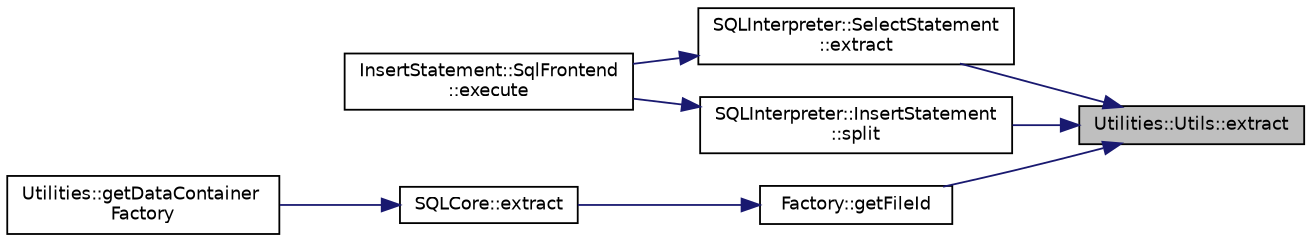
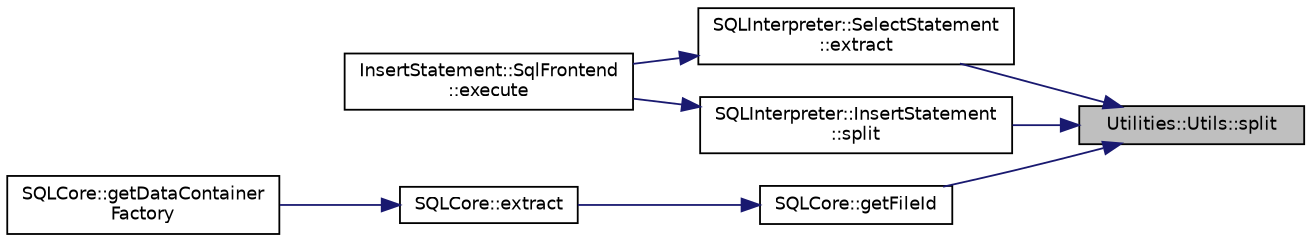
node "Utilities::Utils::extract": label "Utilities::Utils::extract" -> "Utilities::Utils::split"
node "Utilities::getDataContainer Factory": label "Utilities::getDataContainer Factory" -> "SQLCore::getDataContainer Factory"
node "Factory::getFileId": label "Factory::getFileId" -> "SQLCore::getFileId"
